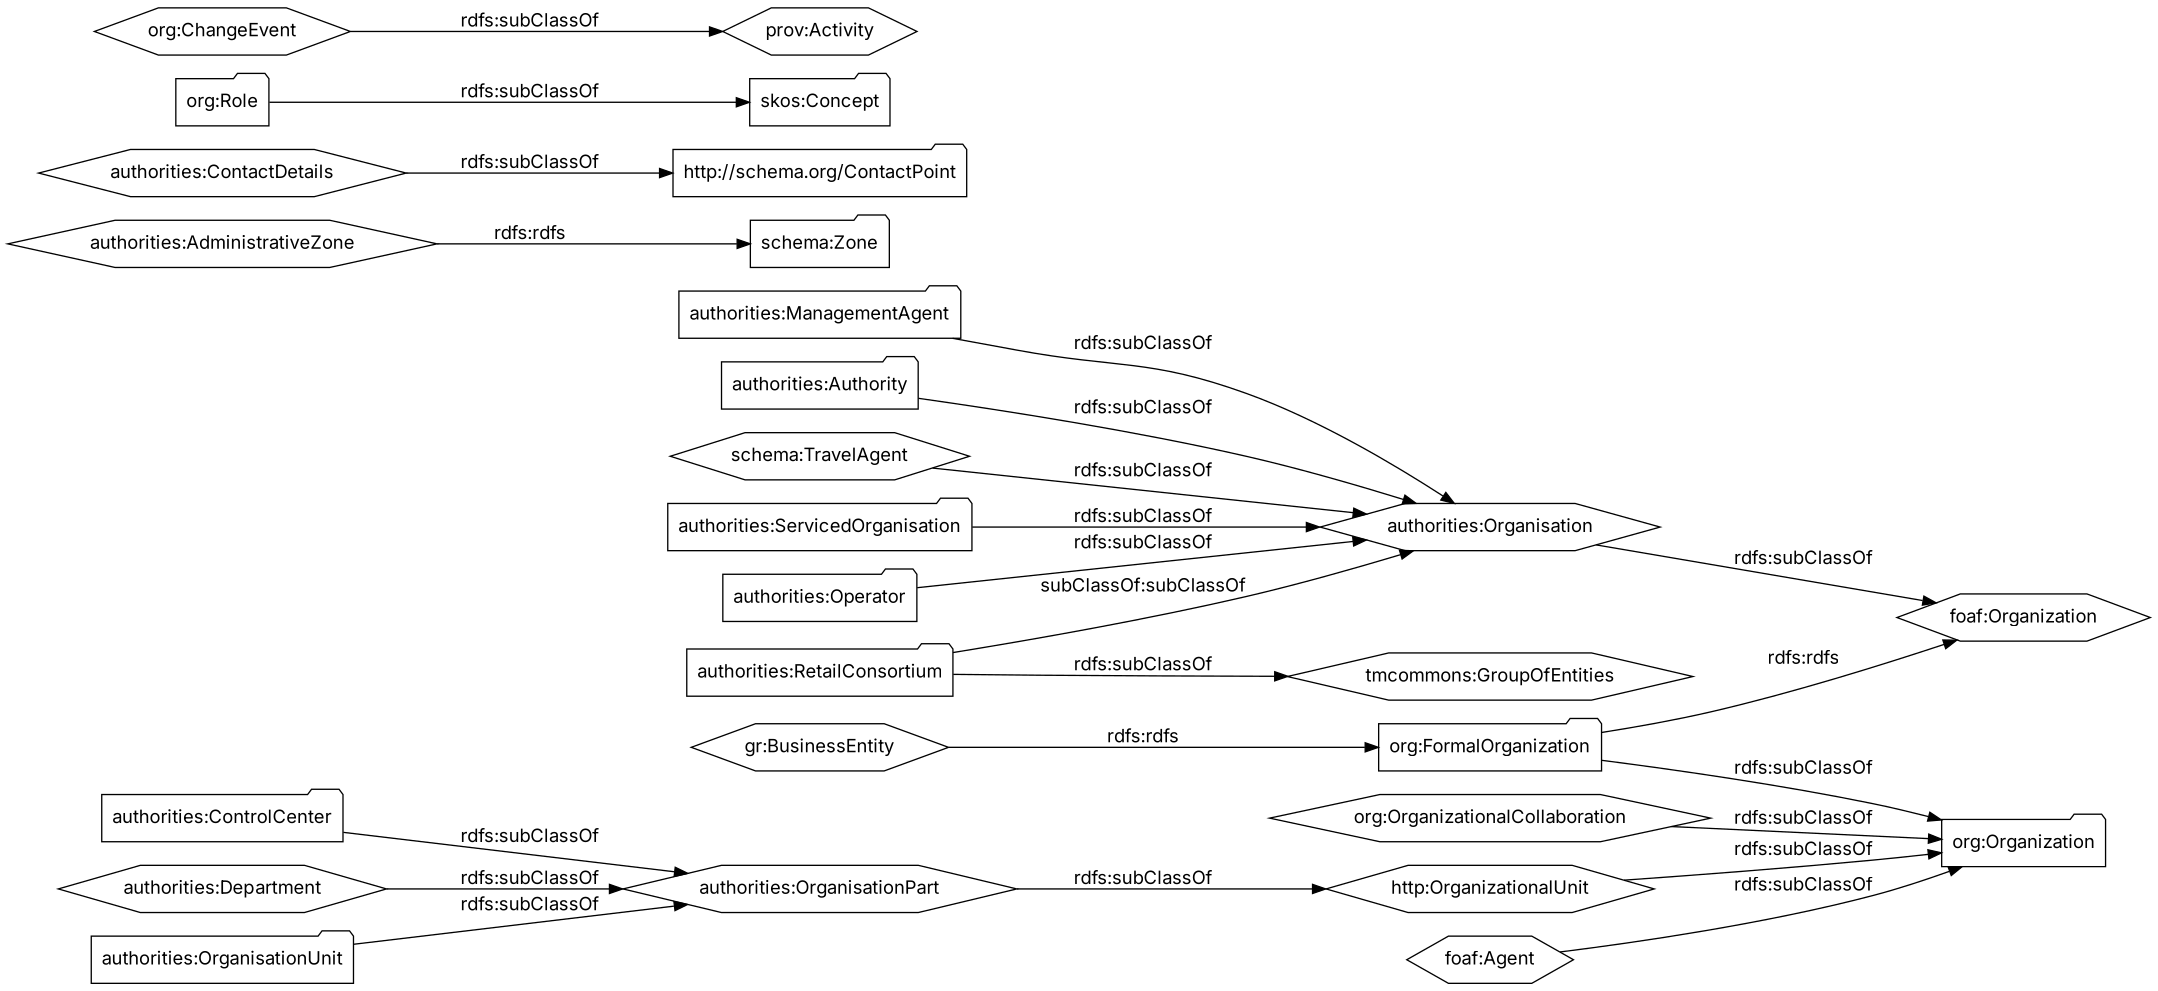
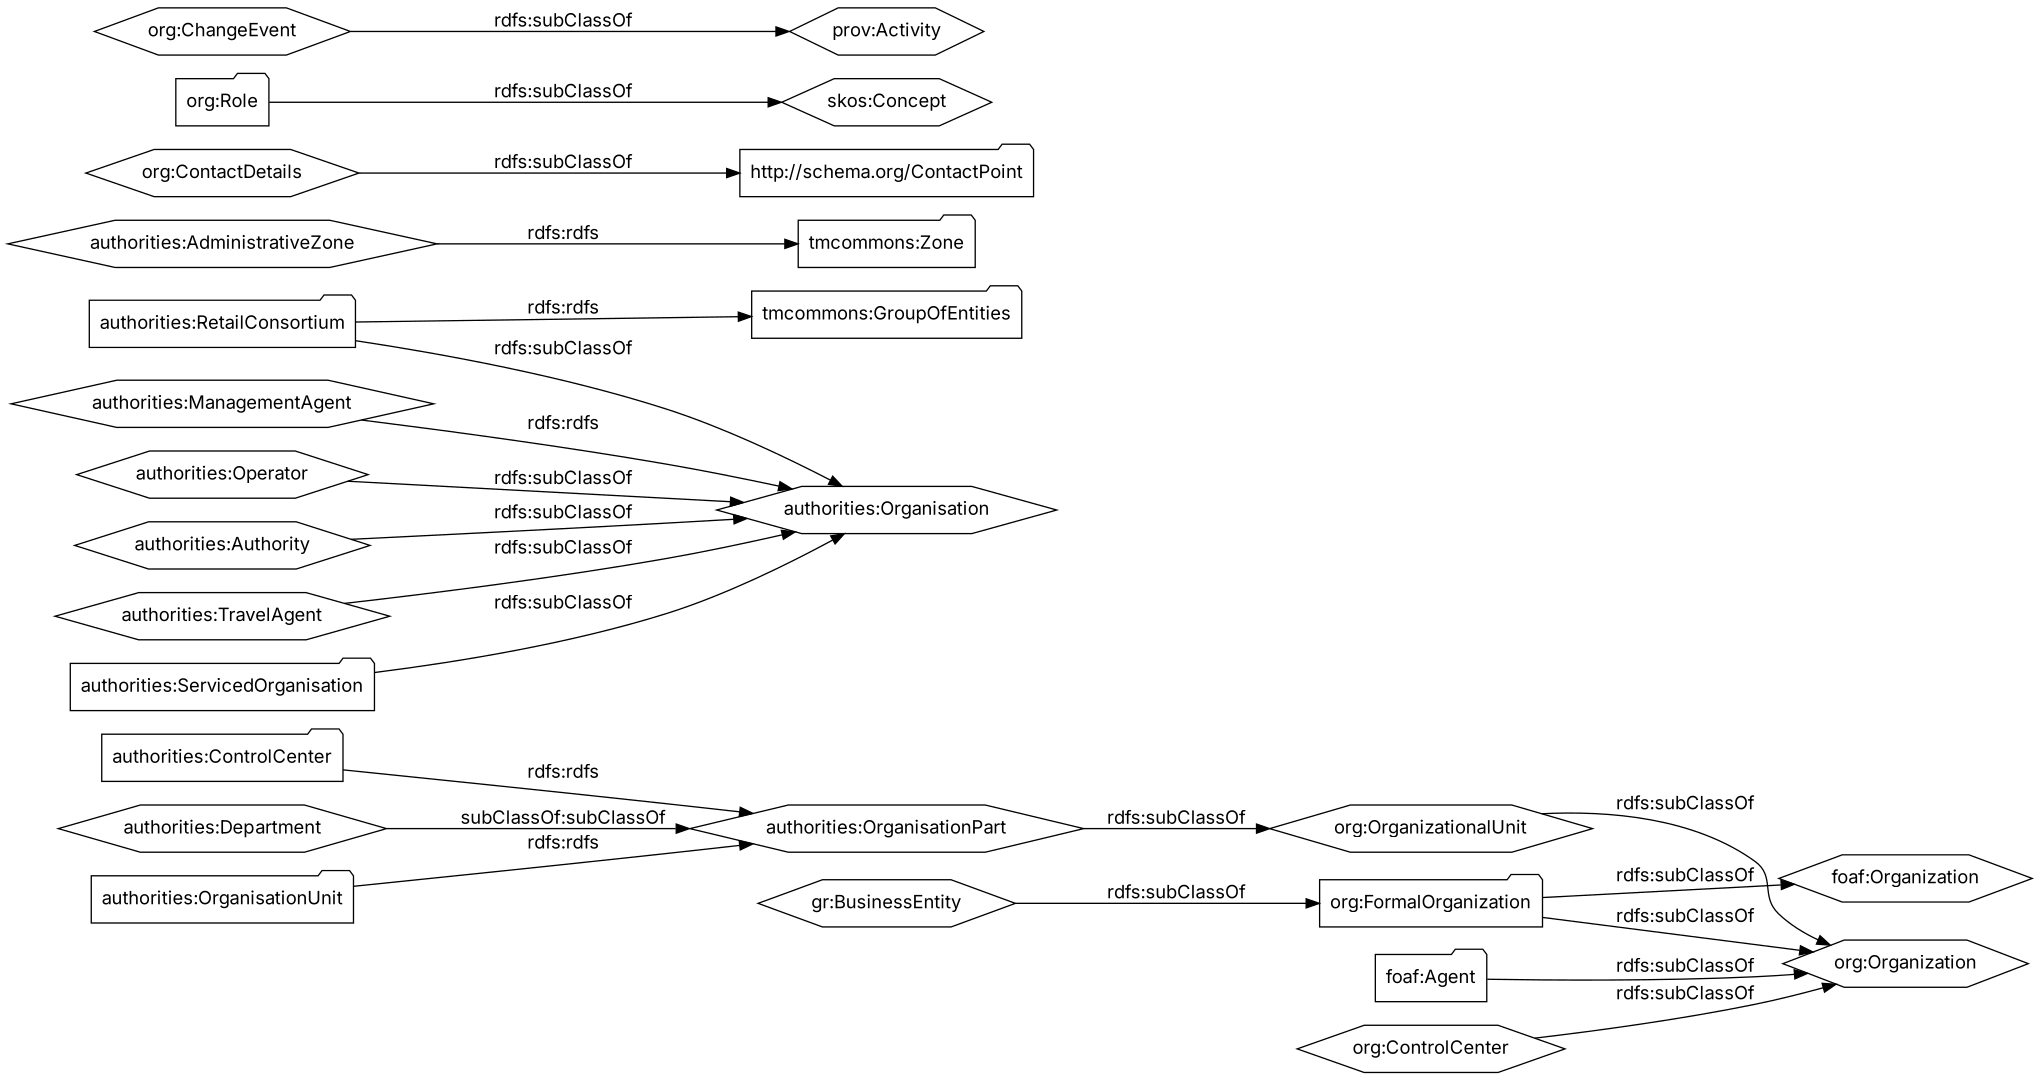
node "skos:Concept": shape folder -> hexagon
node "authorities:ContactDetails": label "authorities:ContactDetails" -> "org:ContactDetails"
node "schema:Zone": label "schema:Zone" -> "tmcommons:Zone"
node "authorities:ManagementAgent": shape folder -> hexagon
edge "authorities:ManagementAgent" -> "authorities:Organisation": label "rdfs:subClassOf" -> "rdfs:rdfs"
node "authorities:Authority": shape folder -> hexagon
node "schema:TravelAgent": label "schema:TravelAgent" -> "authorities:TravelAgent"
edge "authorities:Organisation" -> "foaf:Organization": removed, label "rdfs:subClassOf"
edge "authorities:RetailConsortium" -> "authorities:Organisation": label "subClassOf:subClassOf" -> "rdfs:subClassOf"
node "authorities:Operator": shape folder -> hexagon
edge "org:FormalOrganization" -> "foaf:Organization": label "rdfs:rdfs" -> "rdfs:subClassOf"
edge "authorities:RetailConsortium" -> "tmcommons:GroupOfEntities": label "rdfs:subClassOf" -> "rdfs:rdfs"
node "tmcommons:GroupOfEntities": shape hexagon -> folder
edge "gr:BusinessEntity" -> "org:FormalOrganization": label "rdfs:rdfs" -> "rdfs:subClassOf"
node "org:OrganizationalCollaboration": label "org:OrganizationalCollaboration" -> "org:ControlCenter"
edge "authorities:ControlCenter" -> "authorities:OrganisationPart": label "rdfs:subClassOf" -> "rdfs:rdfs"
node "org:Organization": shape folder -> hexagon
edge "authorities:Department" -> "authorities:OrganisationPart": label "rdfs:subClassOf" -> "subClassOf:subClassOf"
node "http:OrganizationalUnit": label "http:OrganizationalUnit" -> "org:OrganizationalUnit"
edge "authorities:OrganisationUnit" -> "authorities:OrganisationPart": label "rdfs:subClassOf" -> "rdfs:rdfs"
node "foaf:Agent": shape hexagon -> folder
